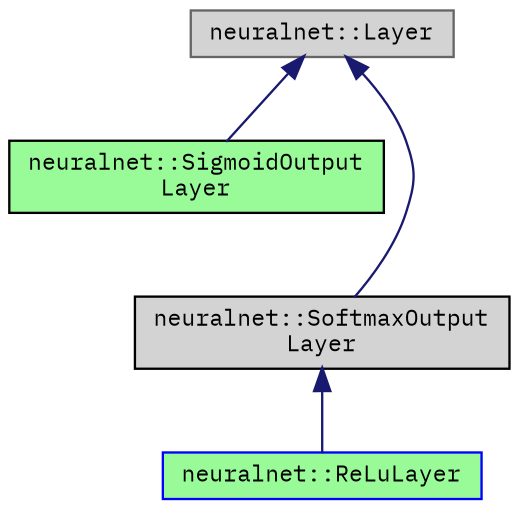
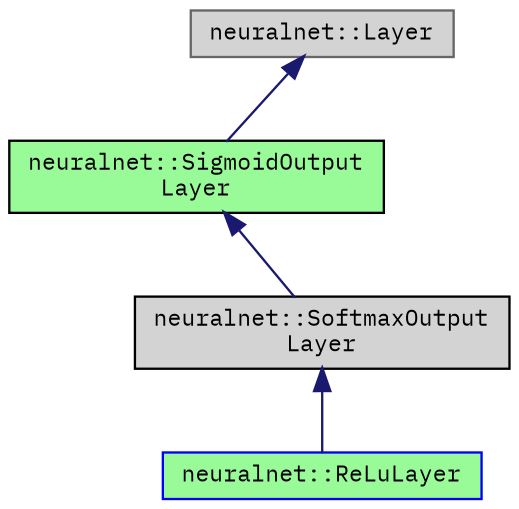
edge "neuralnet::SoftmaxOutput Layer" -> "neuralnet::Layer": now "neuralnet::SoftmaxOutput Layer" -> "neuralnet::SigmoidOutput Layer"
